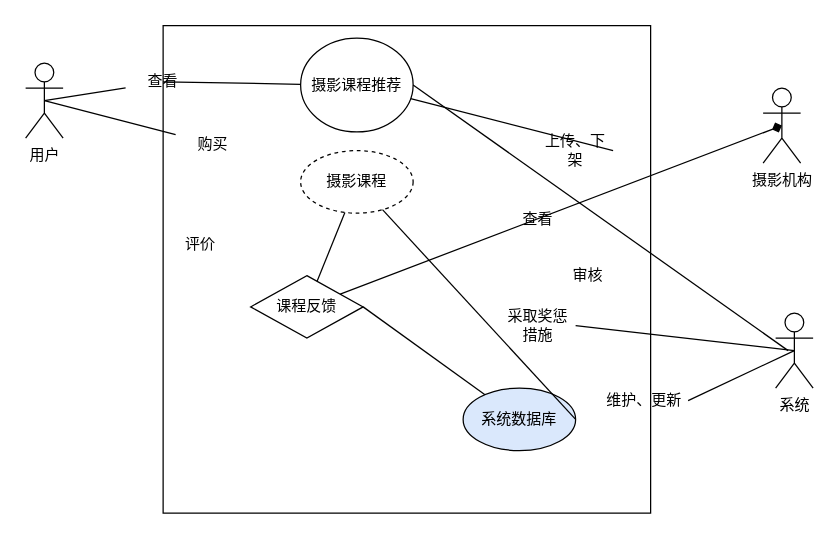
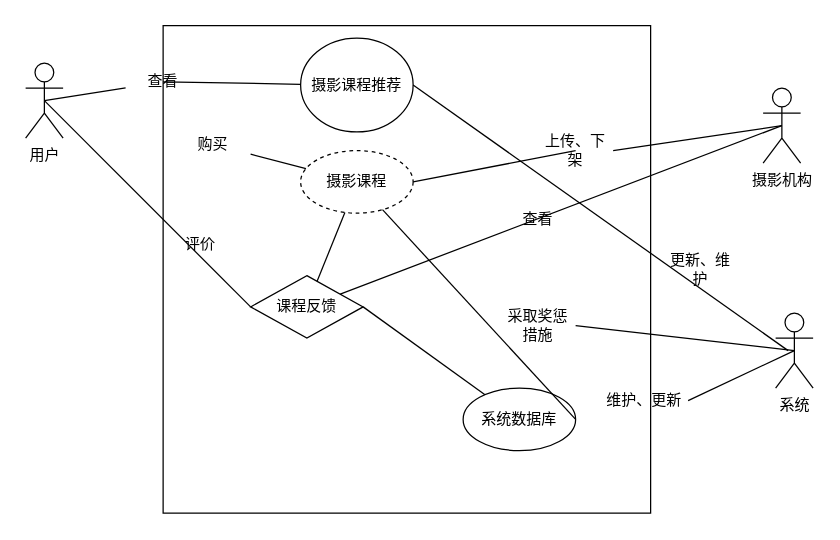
edge "用户" -- "购买": now "摄影课程" -- "购买"
edge "课程反馈" -> "摄影机构": arrowhead diamond -> none
edge "摄影课程推荐" -- "上传、下架": now "摄影机构" -- "上传、下架"
edge "上传、下架" -- "摄影课程": added
edge "用户" -- "课程反馈": added
node "更新、维护": added
node "审核": removed
node "系统数据库": fillcolor #dae8fc -> #ffffff
